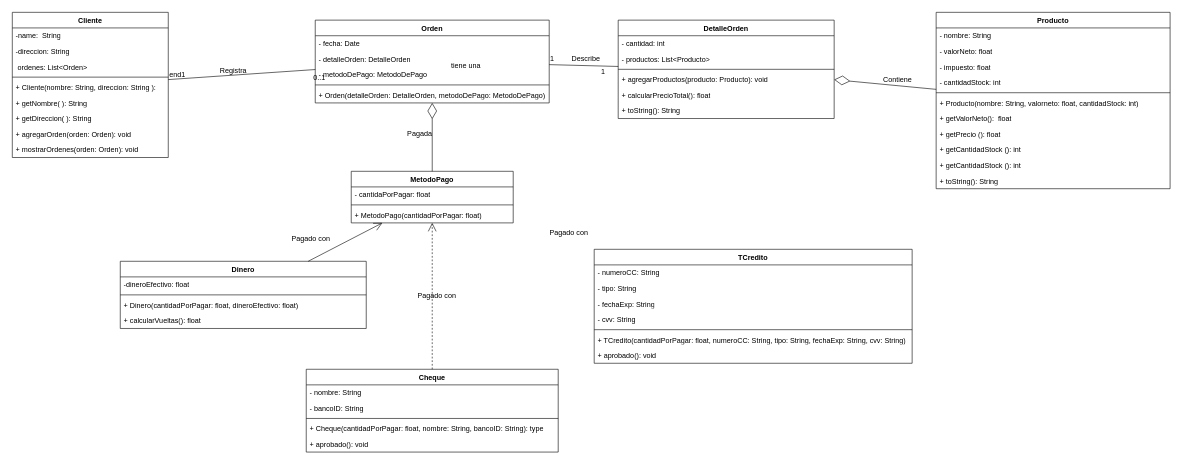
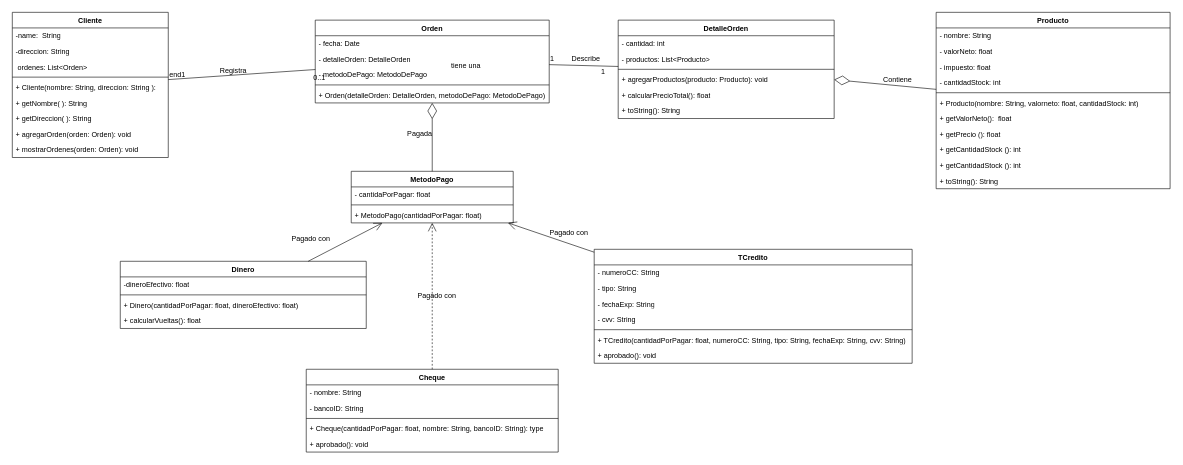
edge "TCredito" -> "MetodoPago": added
